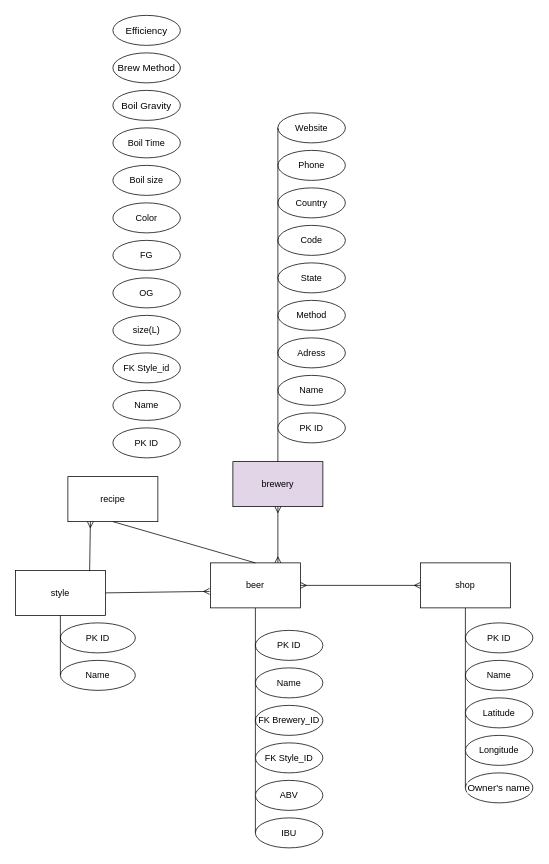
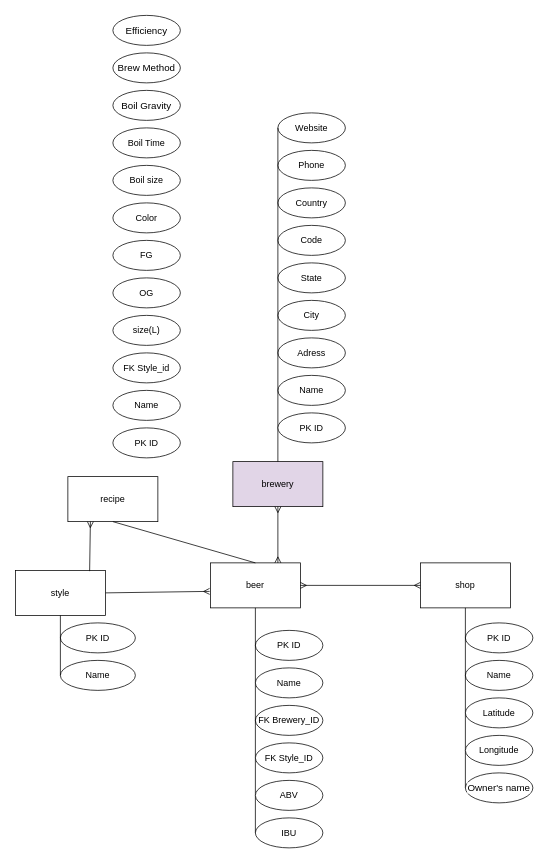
node "Method": label "Method" -> "City"
